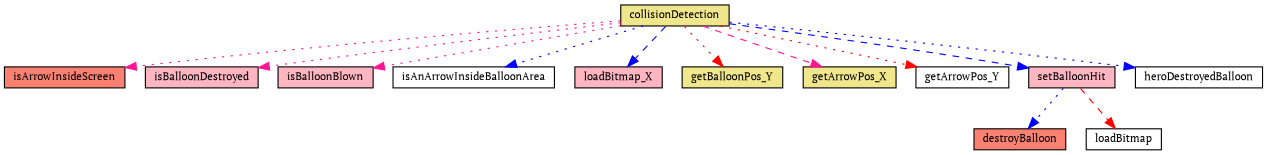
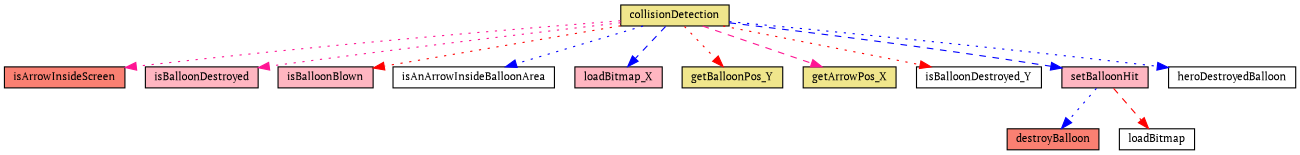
edge "collisionDetection" -> "isBalloonBlown": color deeppink -> red
node "getArrowPos_Y": label "getArrowPos_Y" -> "isBalloonDestroyed_Y"
